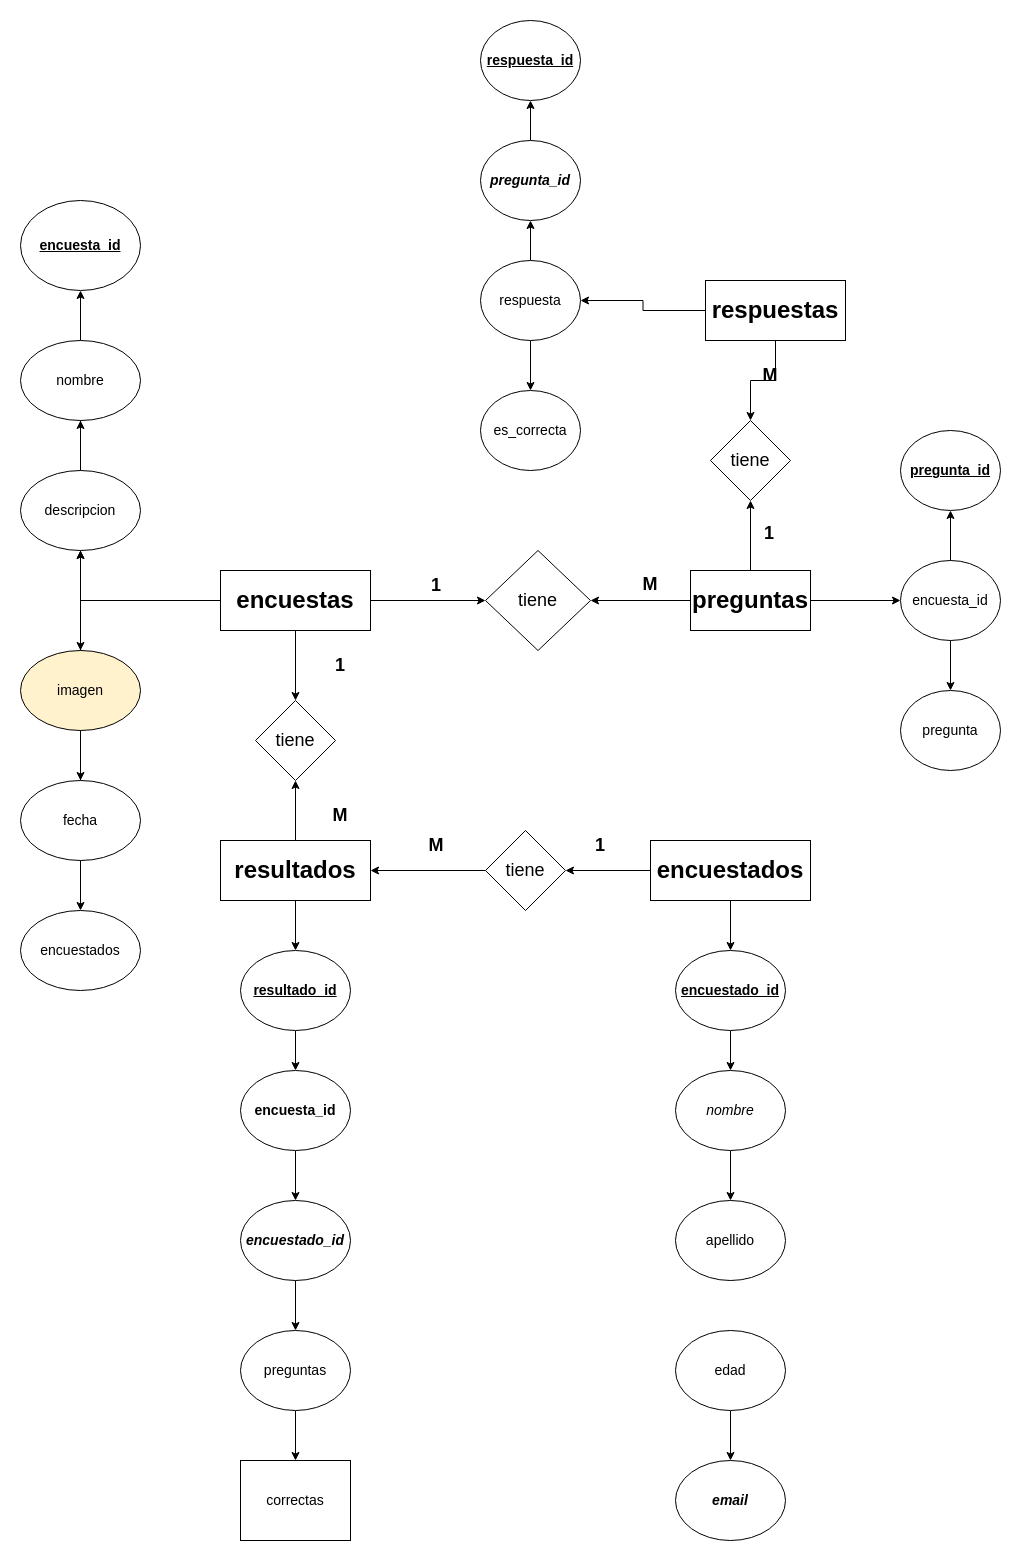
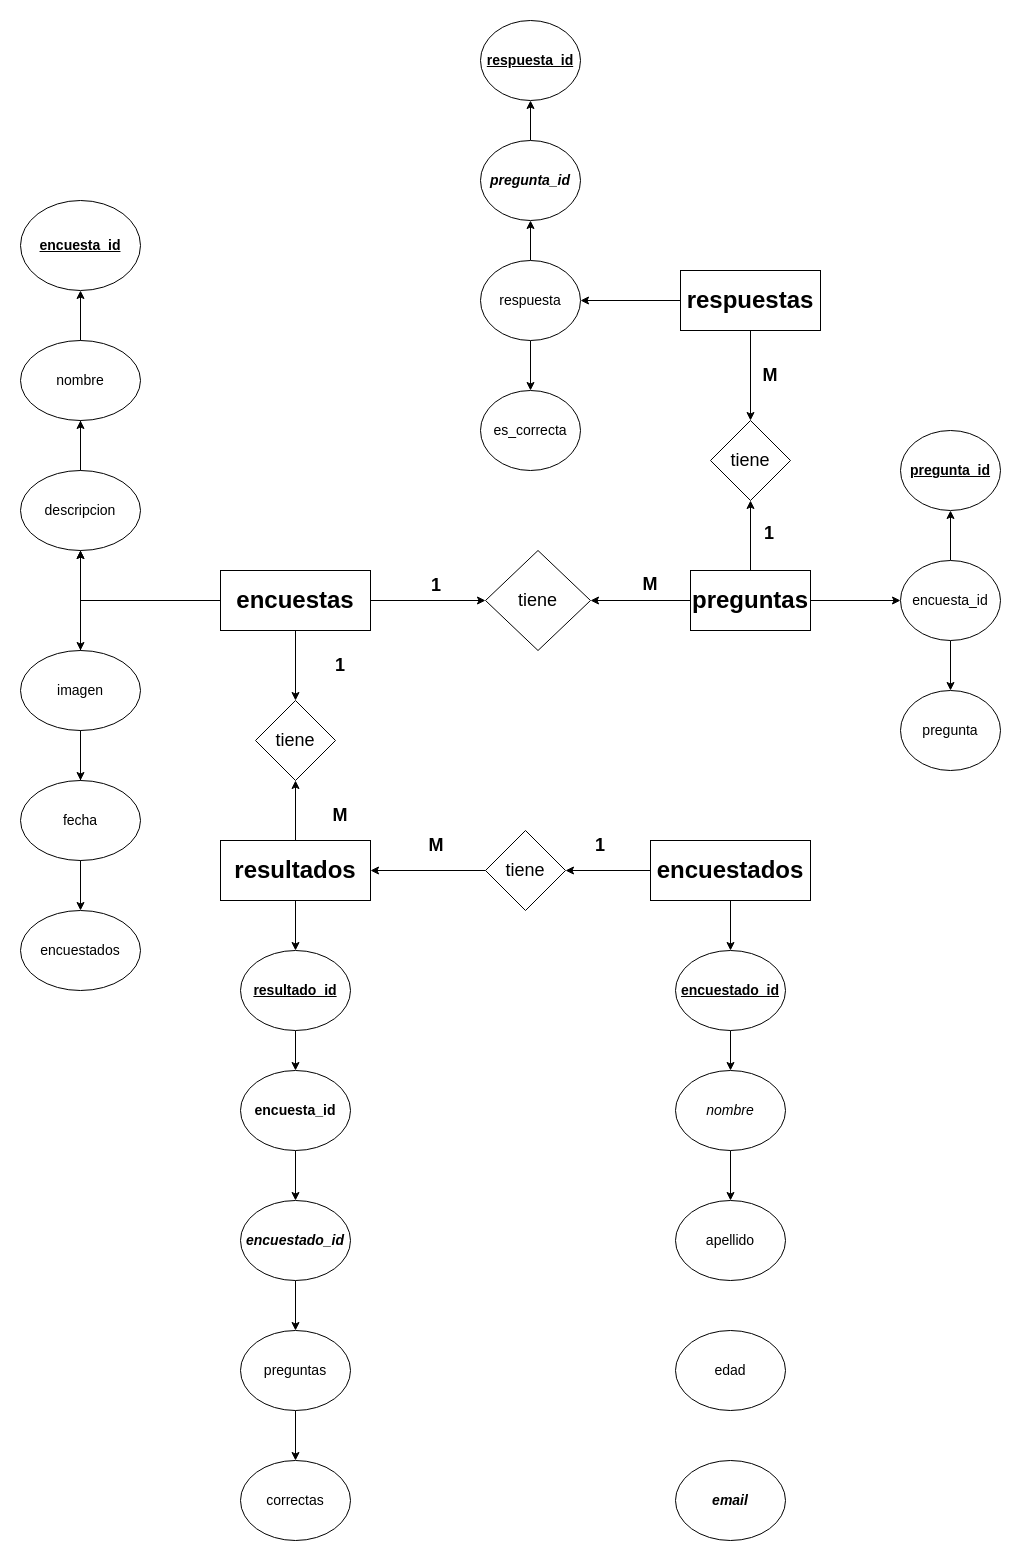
node "respuestas": moved (776, 311) -> (751, 301)
node "imagen": fillcolor #fff2cc -> #ffffff
edge "edad" -> "email": removed
node "correctas": shape rectangle -> ellipse
